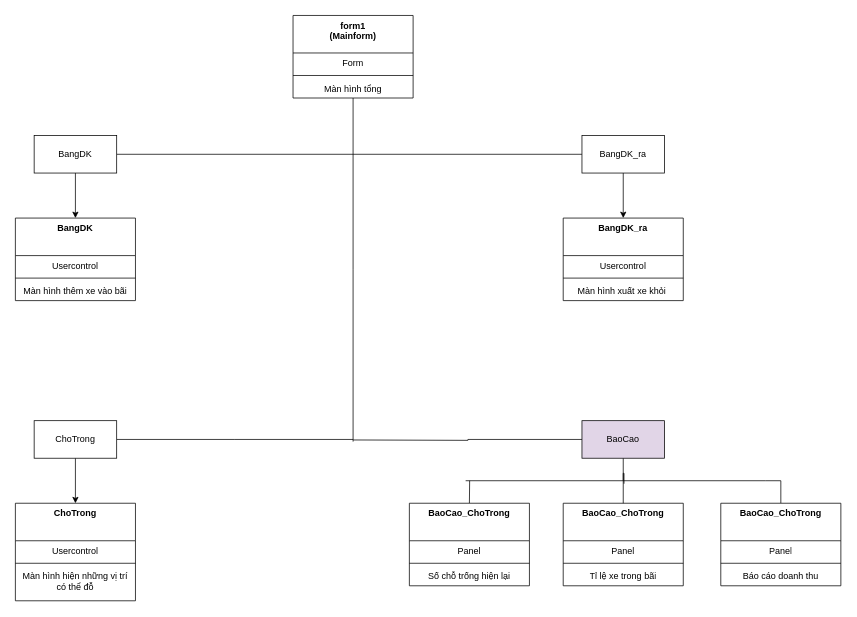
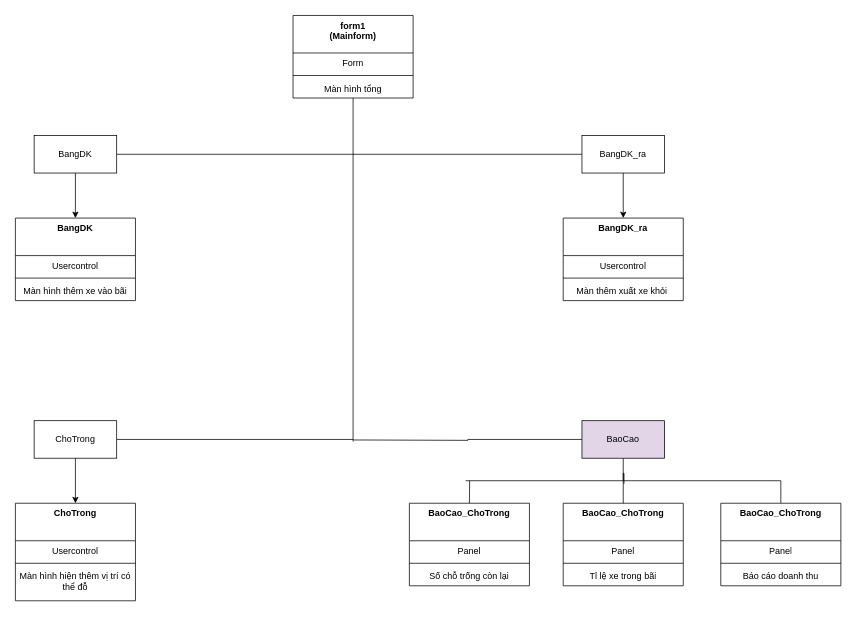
node "Màn hình xuất xe khỏi": label "Màn hình xuất xe khỏi" -> "Màn thêm xuất xe khỏi"
node "Số chỗ trống hiện lại": label "Số chỗ trống hiện lại" -> "Số chỗ trống còn lại"
node "Màn hình hiện những vị trí có thể đỗ": label "Màn hình hiện những vị trí có thể đỗ" -> "Màn hình hiện thêm vị trí có thể đỗ"
